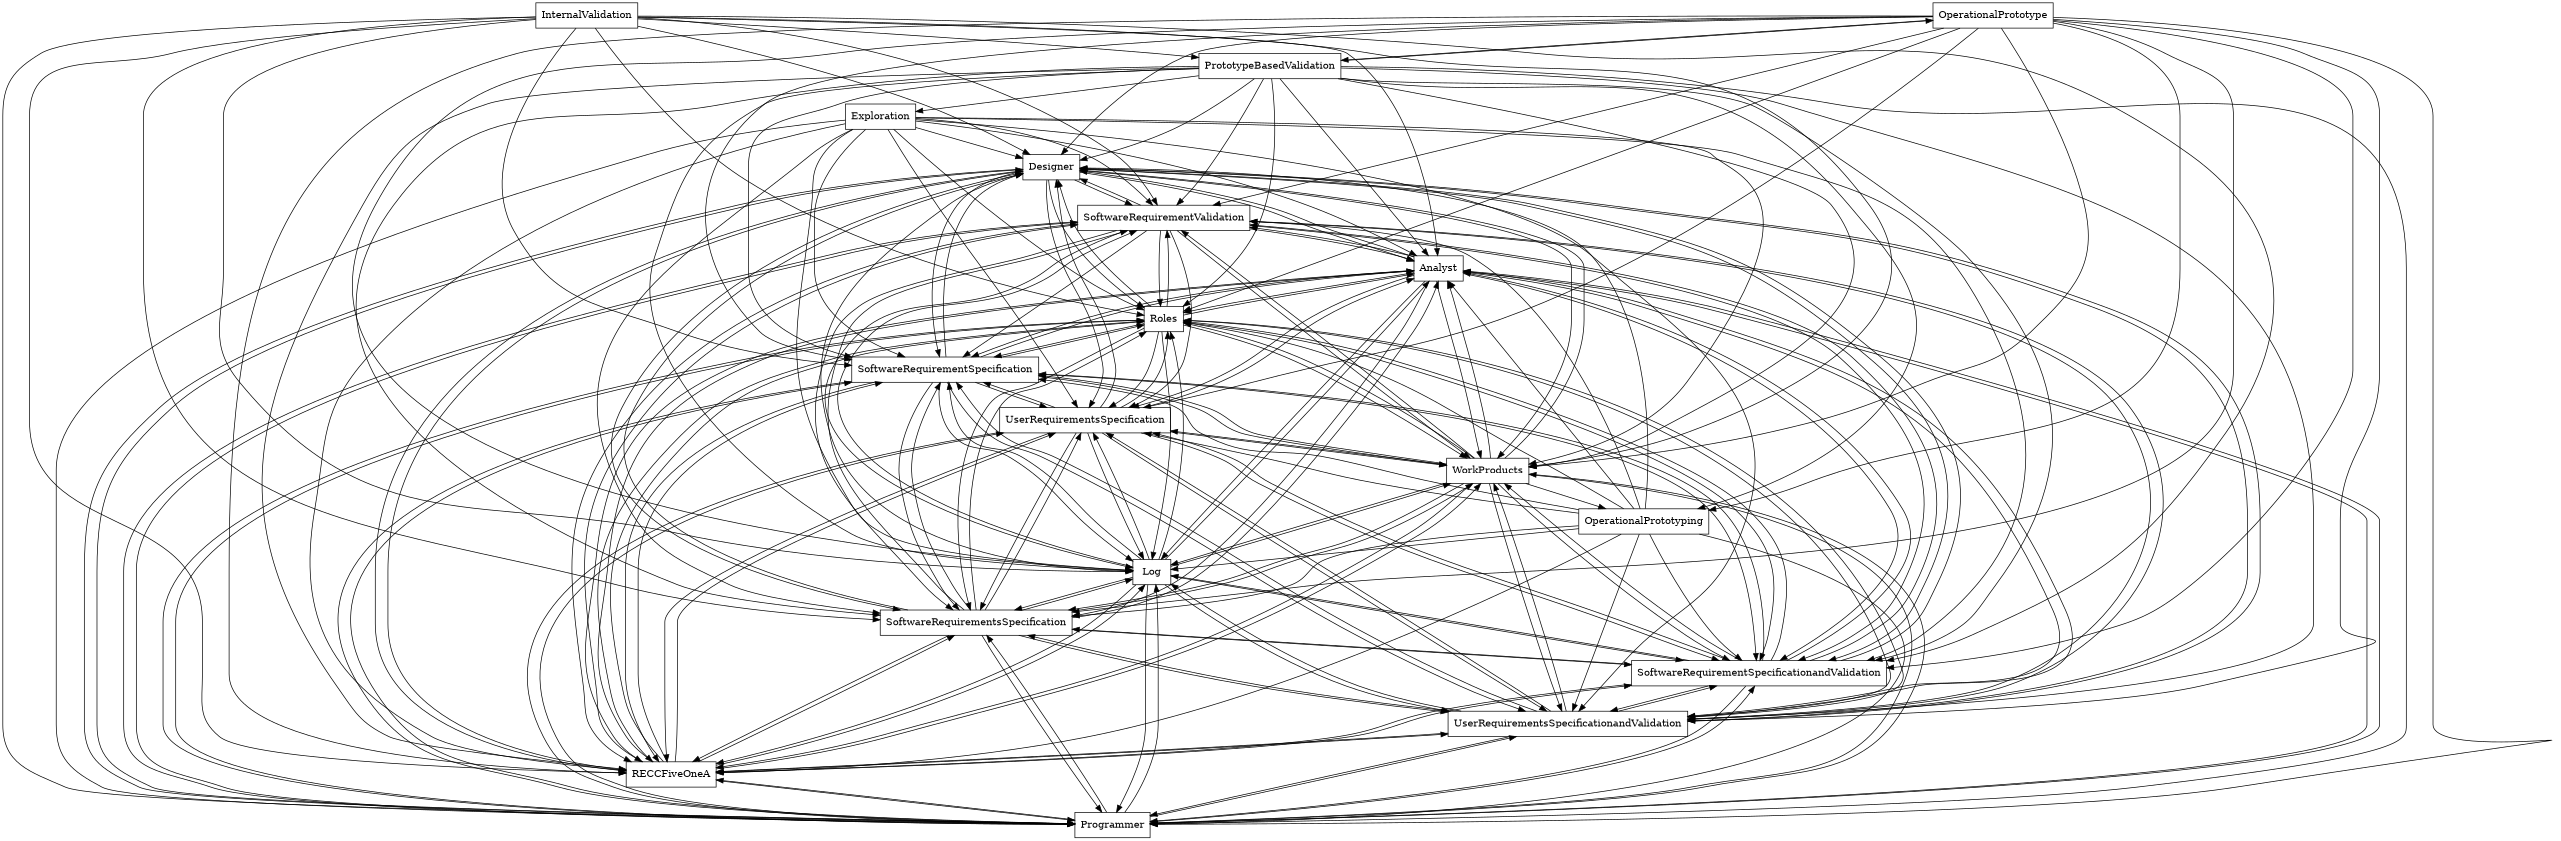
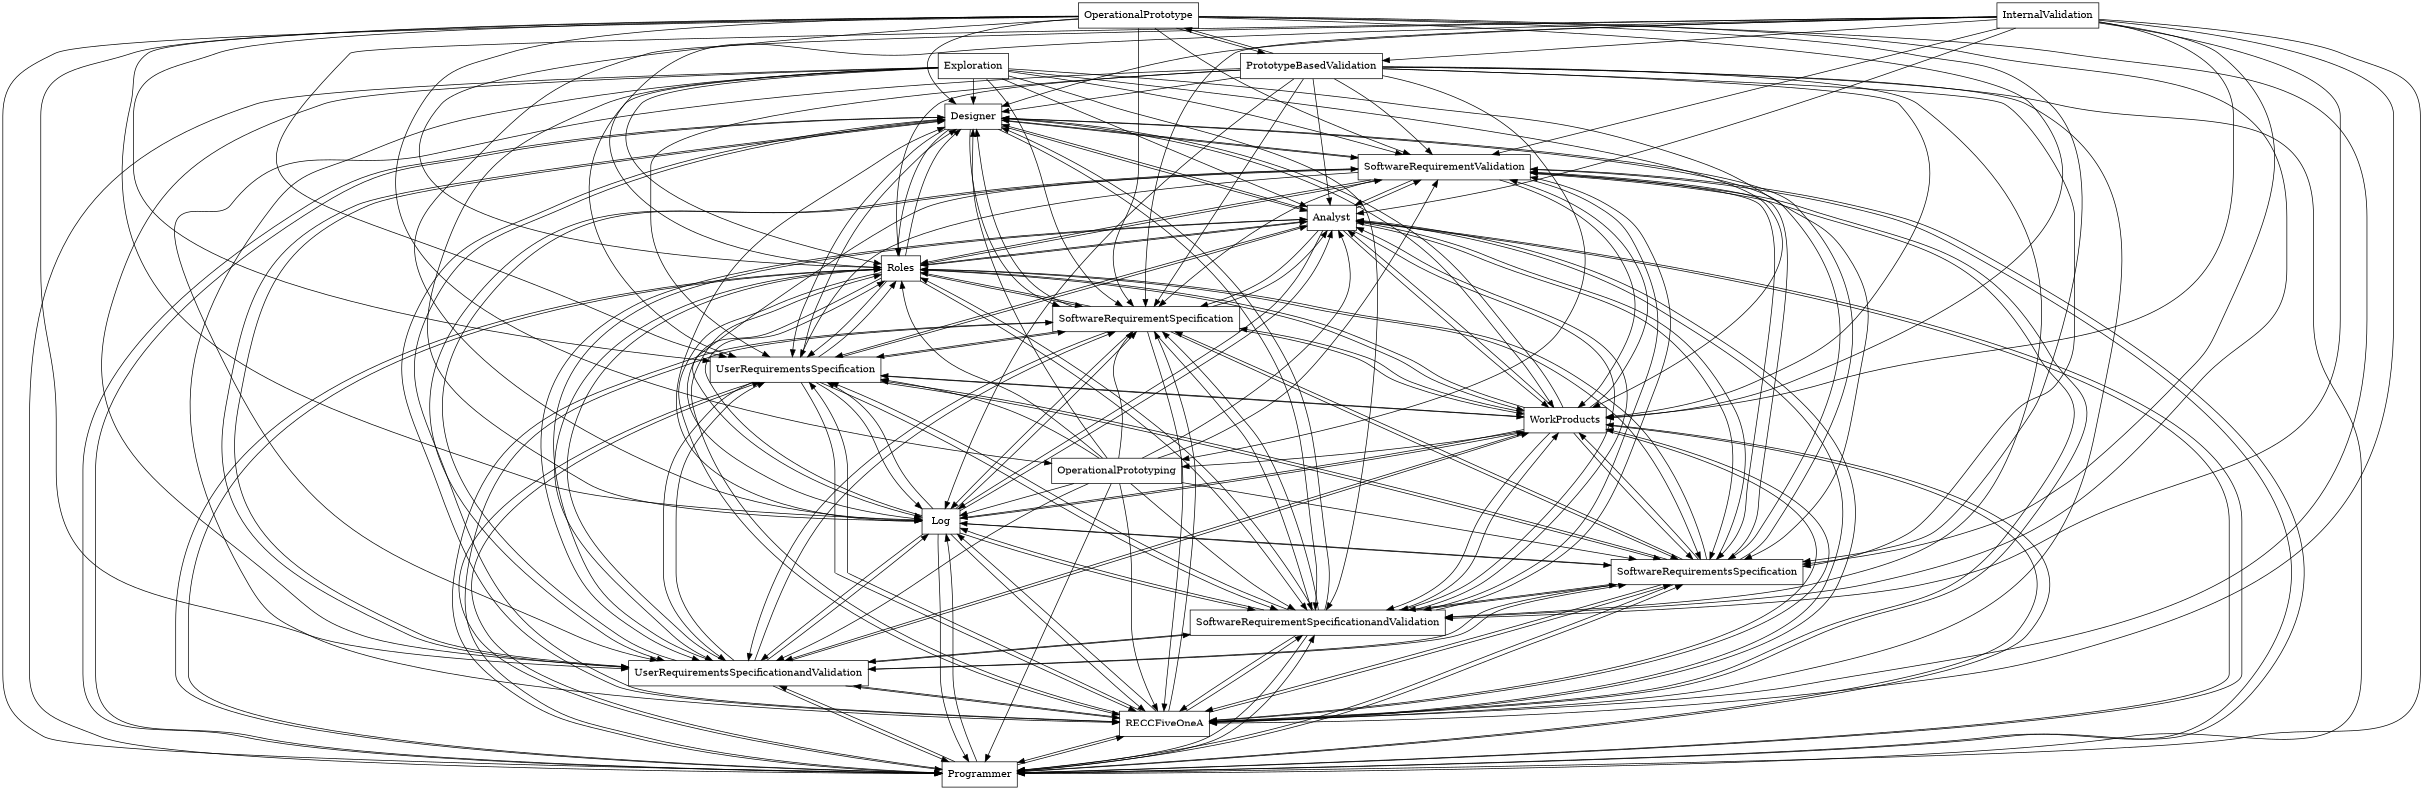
edge "InternalValidation" -> "UserRequirementsSpecification": added
edge "PrototypeBasedValidation" -> "Exploration": now "PrototypeBasedValidation" -> "UserRequirementsSpecification"
edge "Log" -> "SoftwareRequirementValidation": removed
